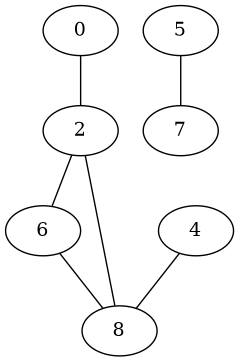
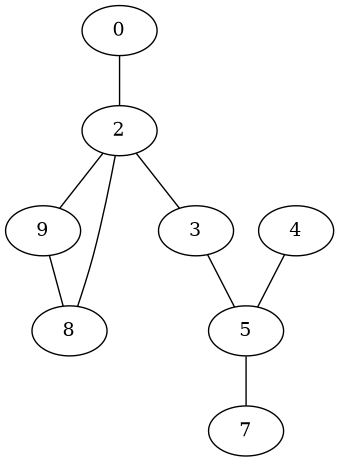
node "6": label "6" -> "9"
node "3": added
edge "4" -- "8": now "4" -- "5"
